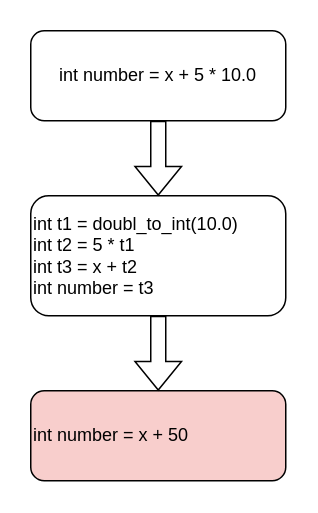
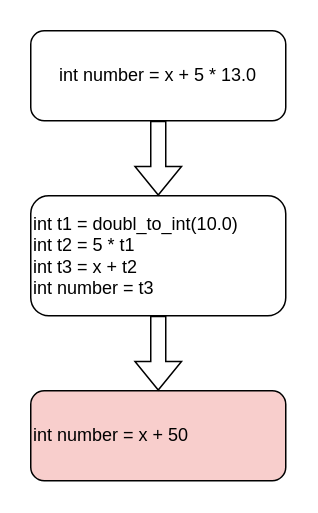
node "int number = x + 5 * 10.0": label "int number = x + 5 * 10.0" -> "int number = x + 5 * 13.0"
